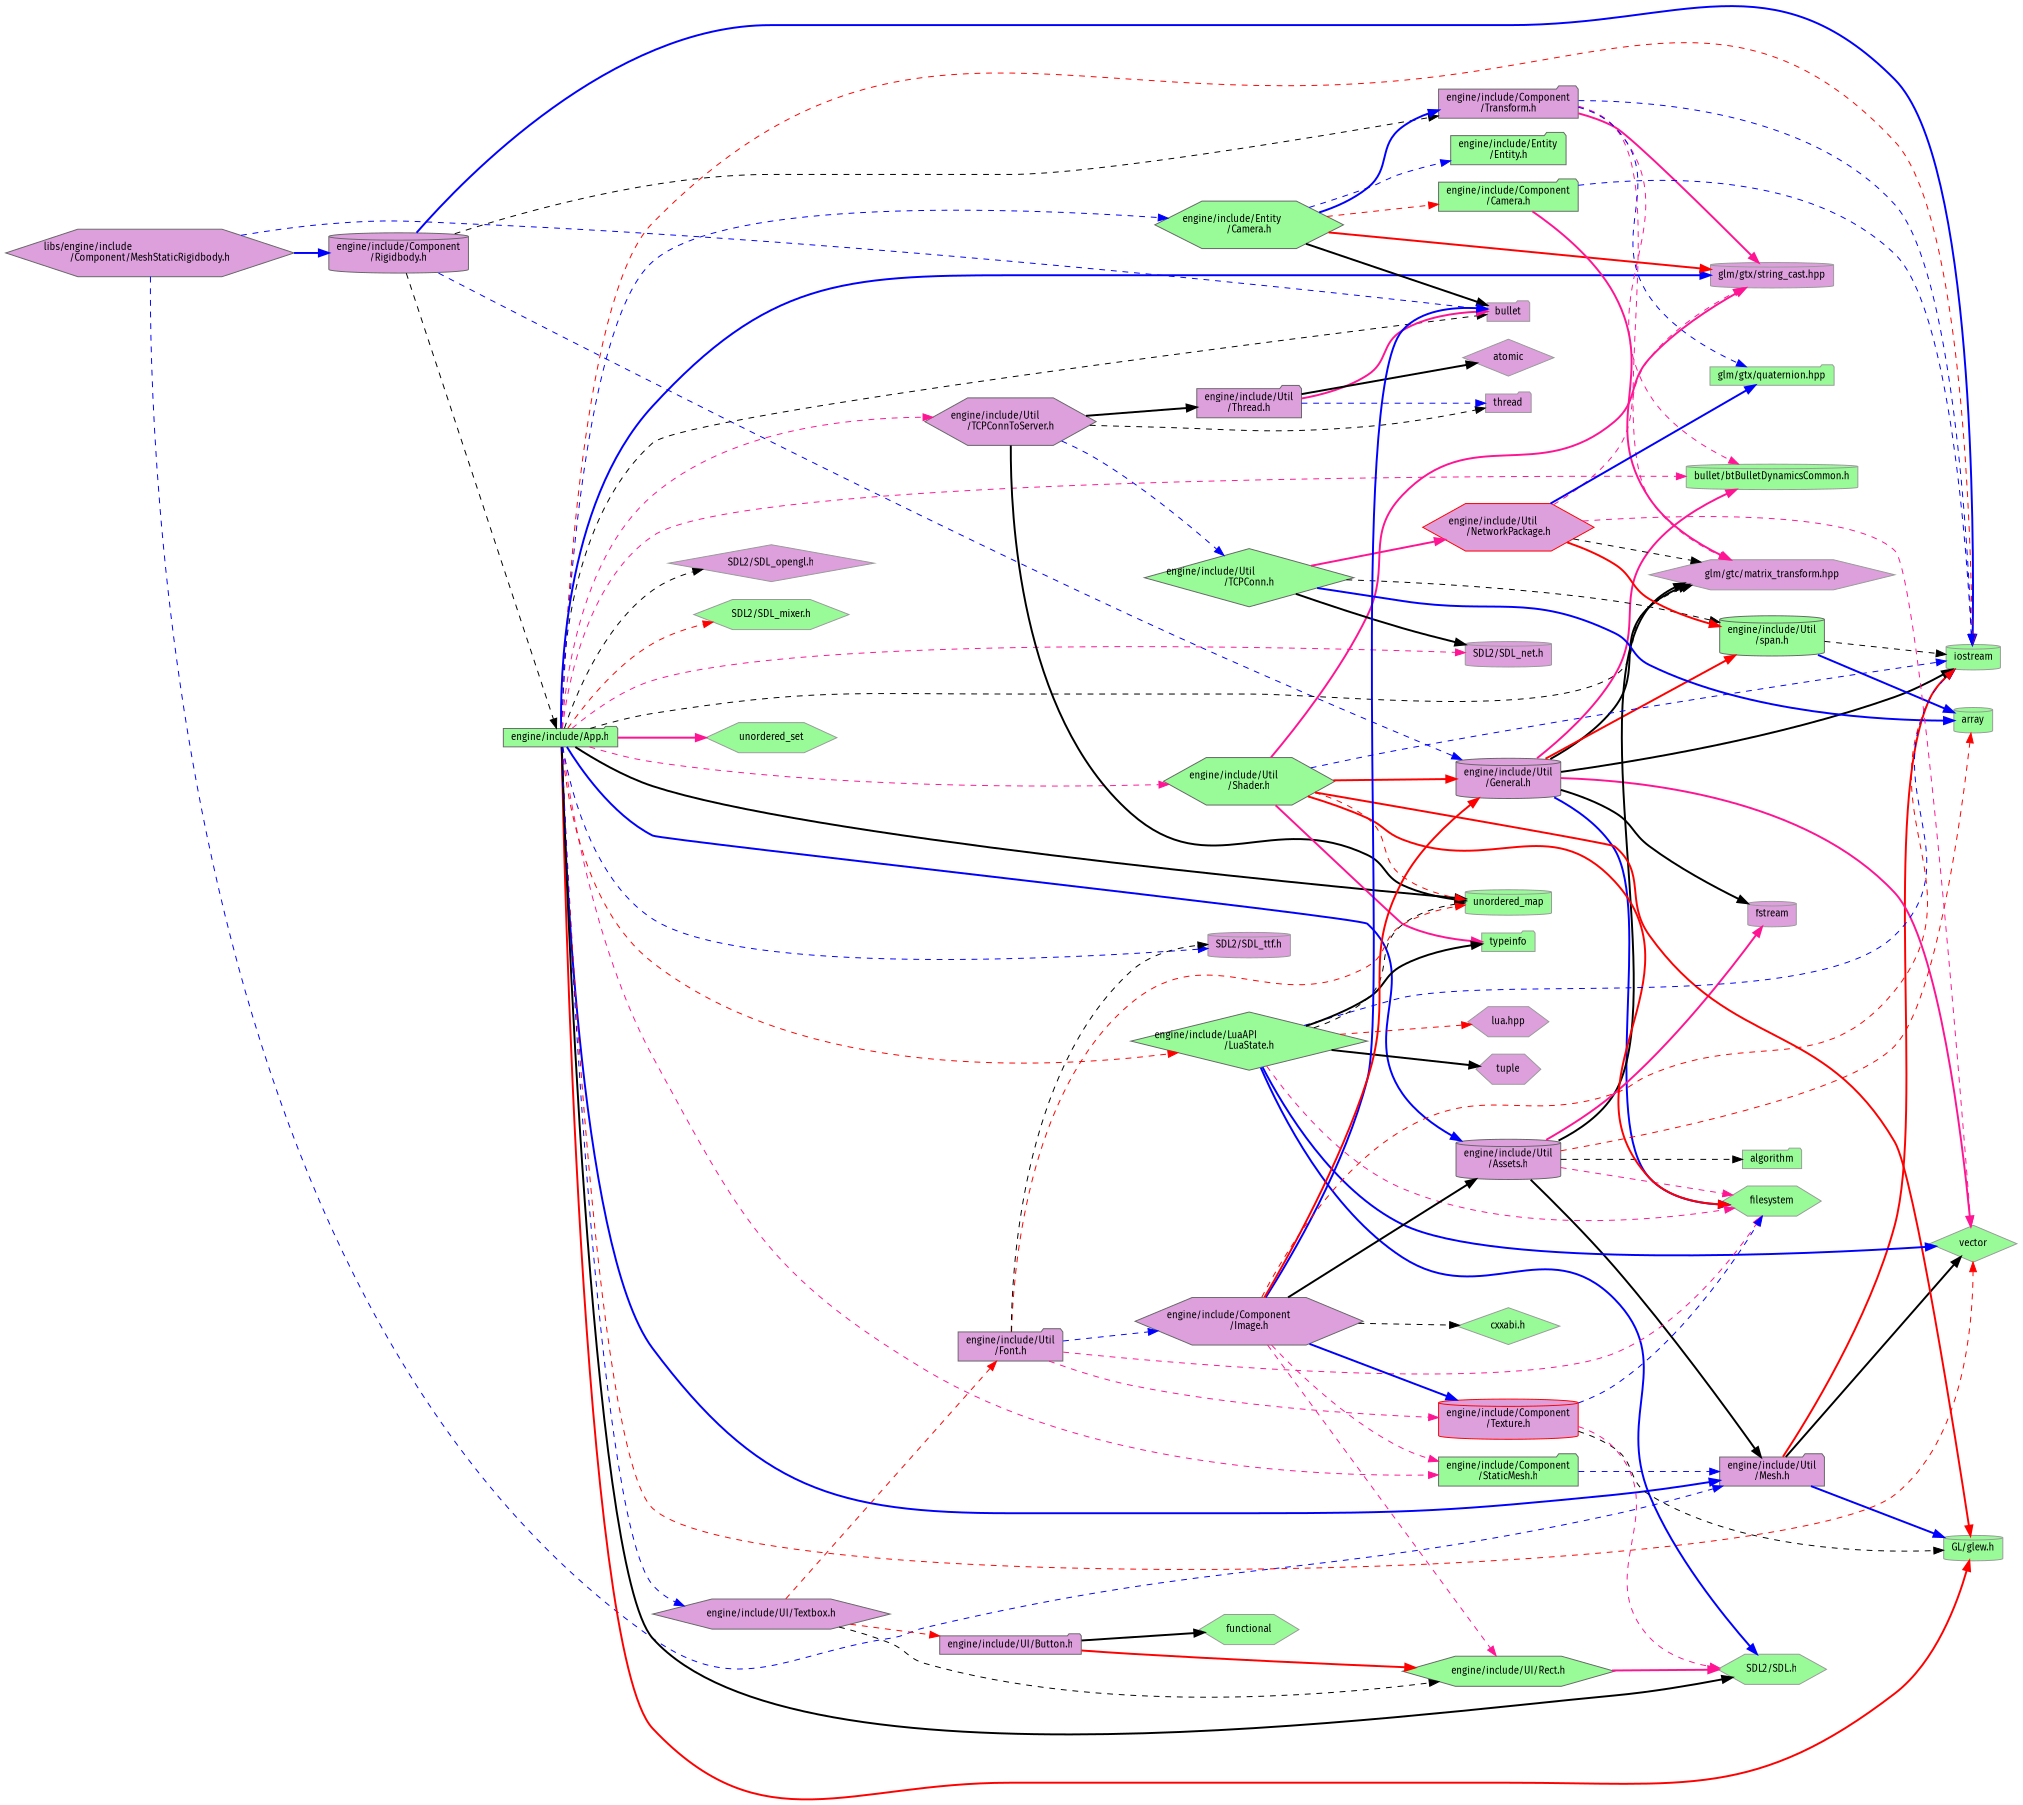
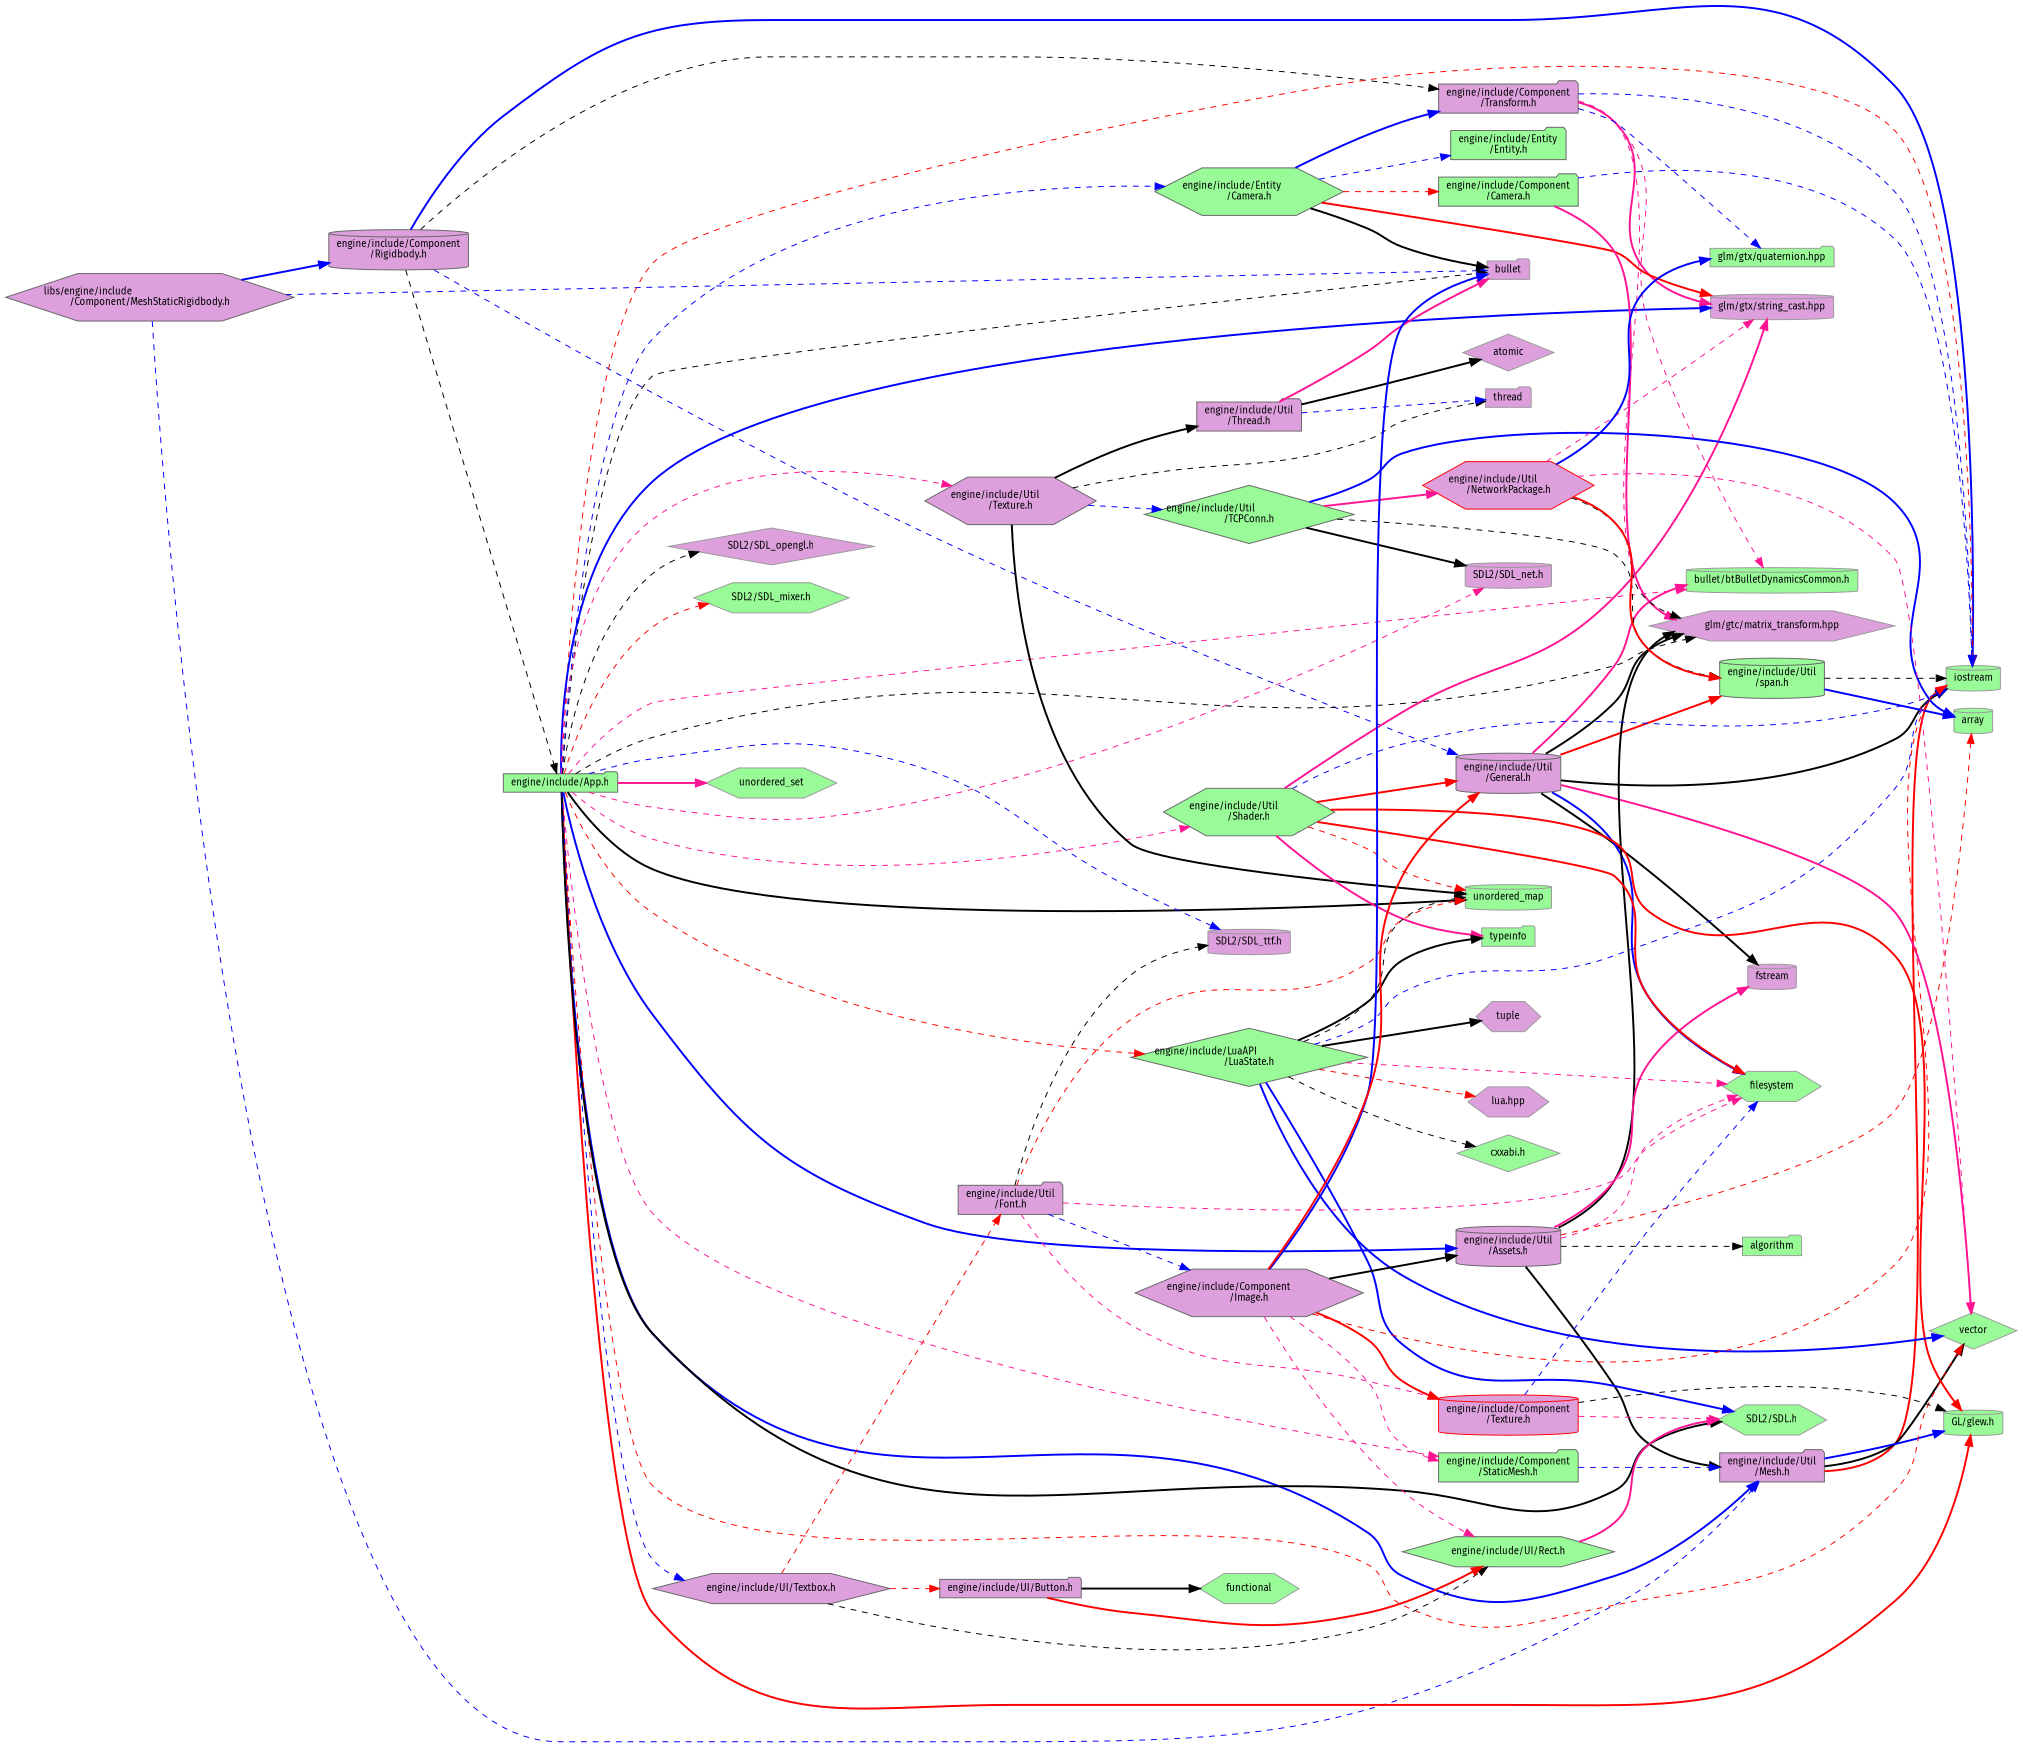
node "engine/include/Util /TCPConnToServer.h": label "engine/include/Util /TCPConnToServer.h" -> "engine/include/Util /Texture.h"
edge "engine/include/Component /Image.h" -> "cxxabi.h": now "engine/include/LuaAPI /LuaState.h" -> "cxxabi.h"
edge "engine/include/Component /Image.h" -> "engine/include/Component /Texture.h": color blue -> red
